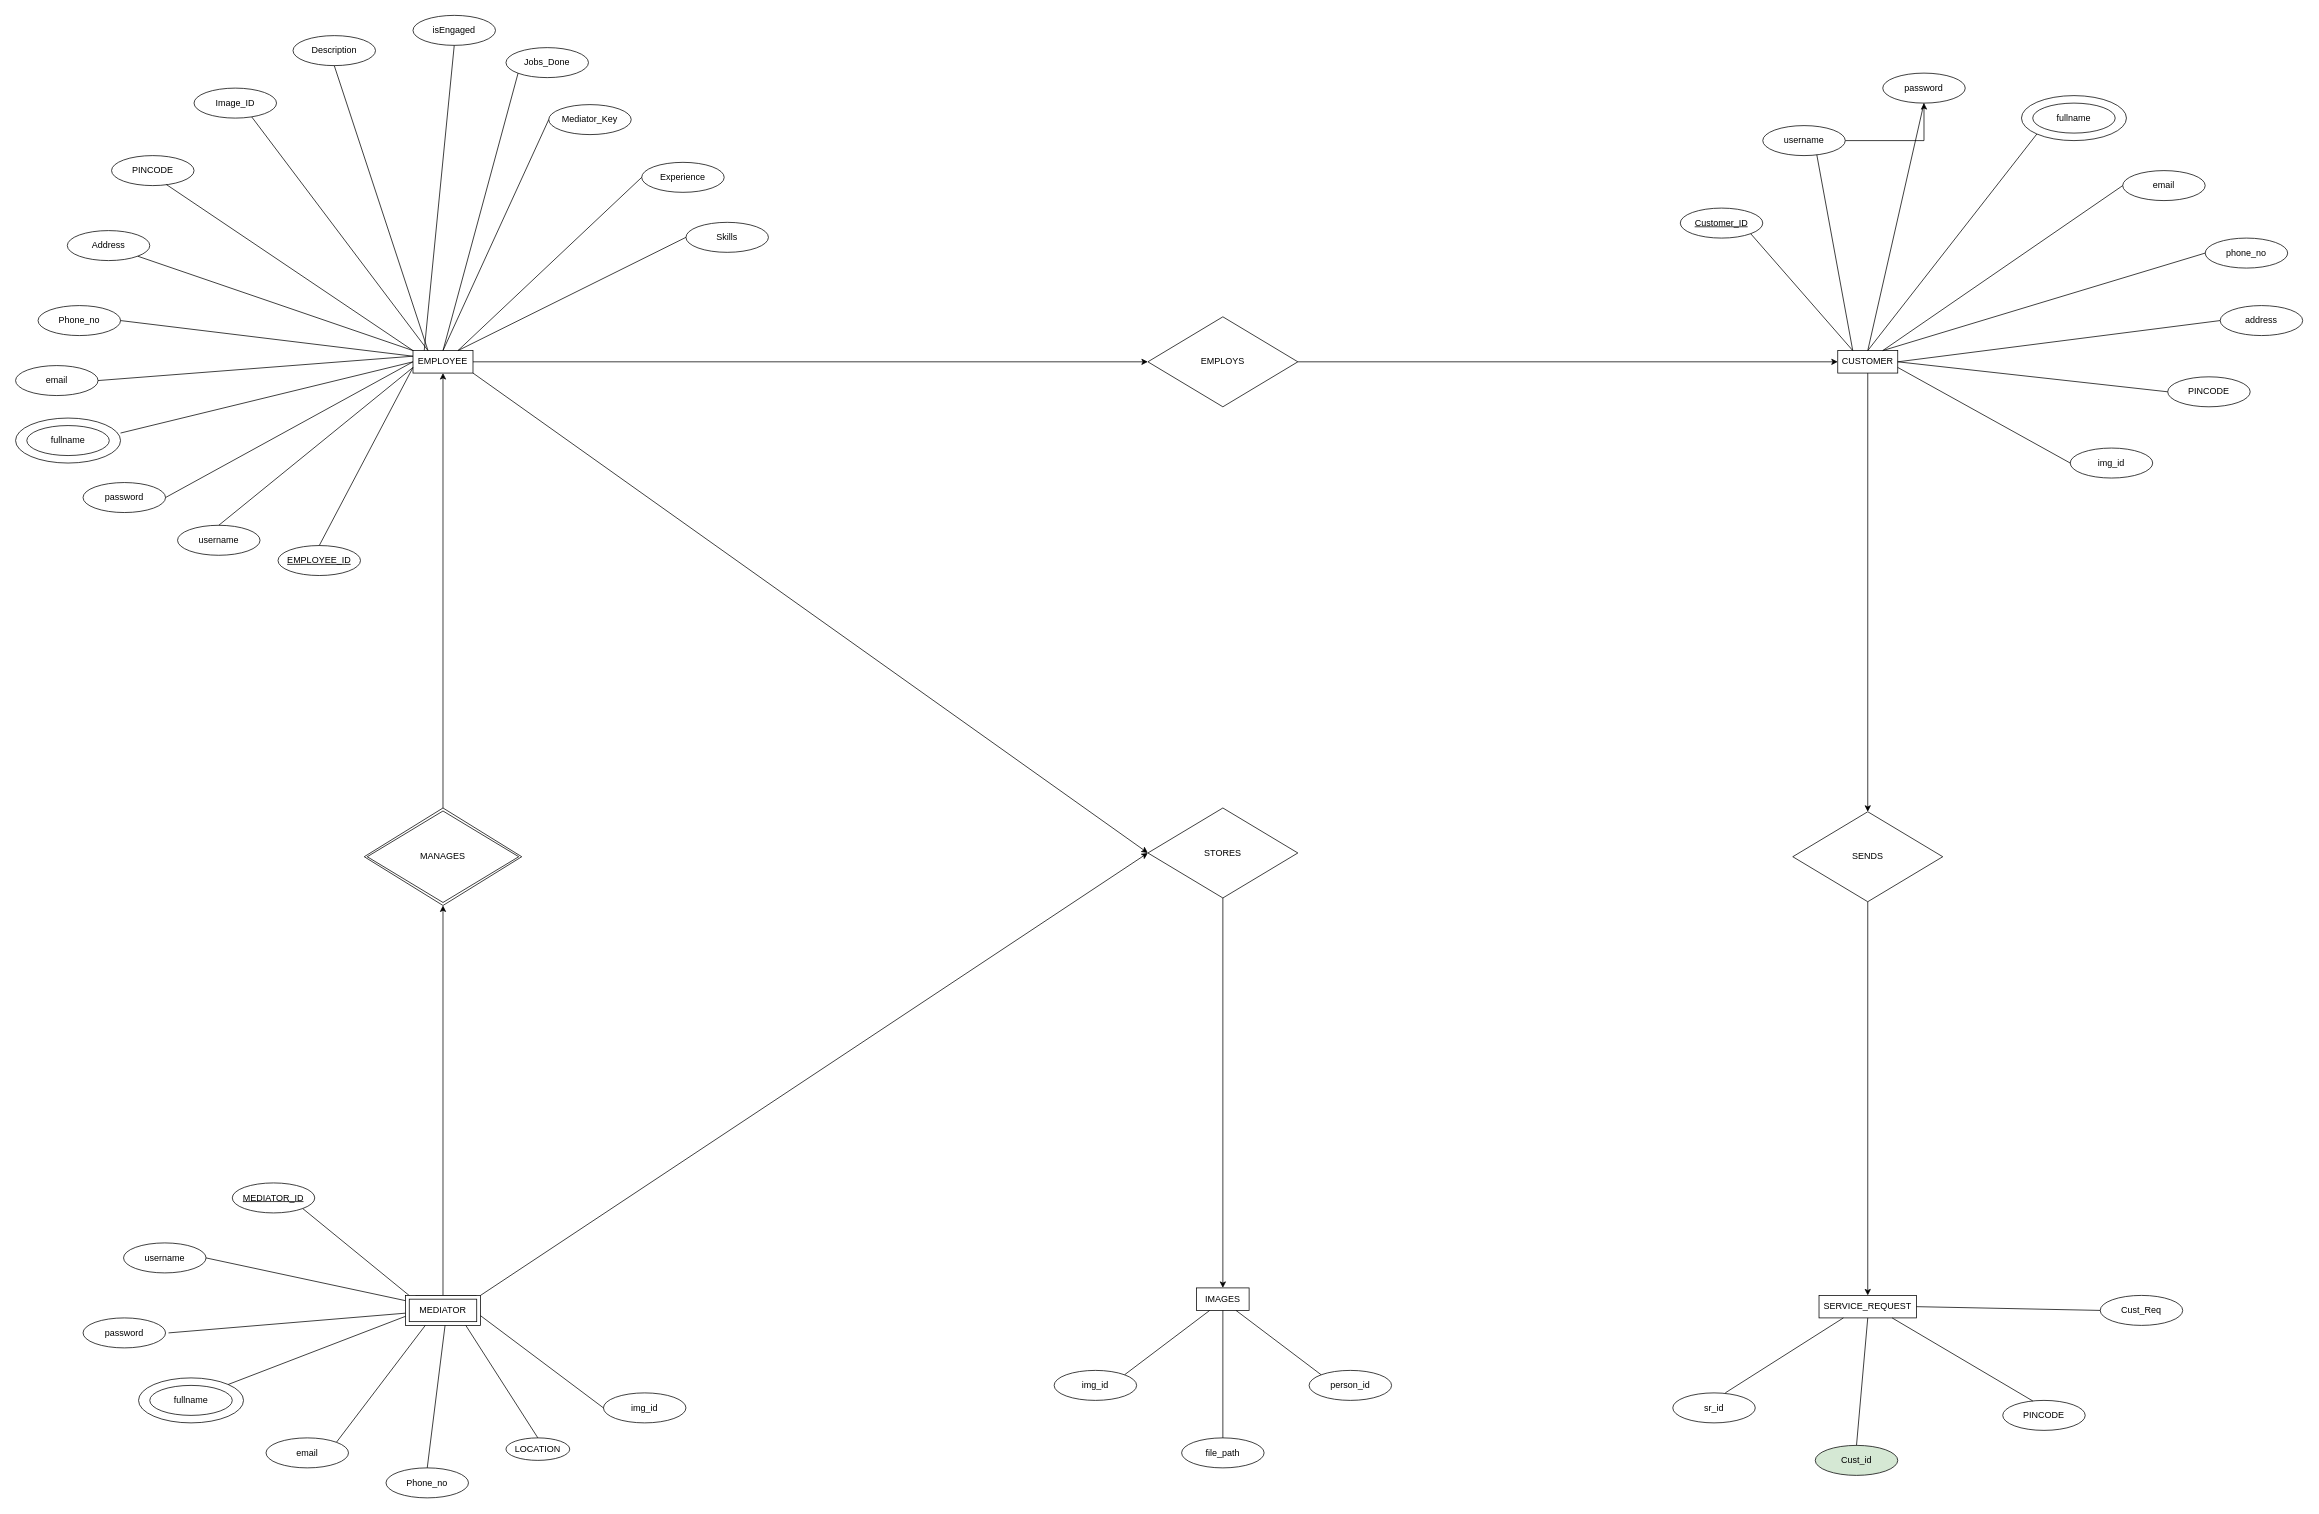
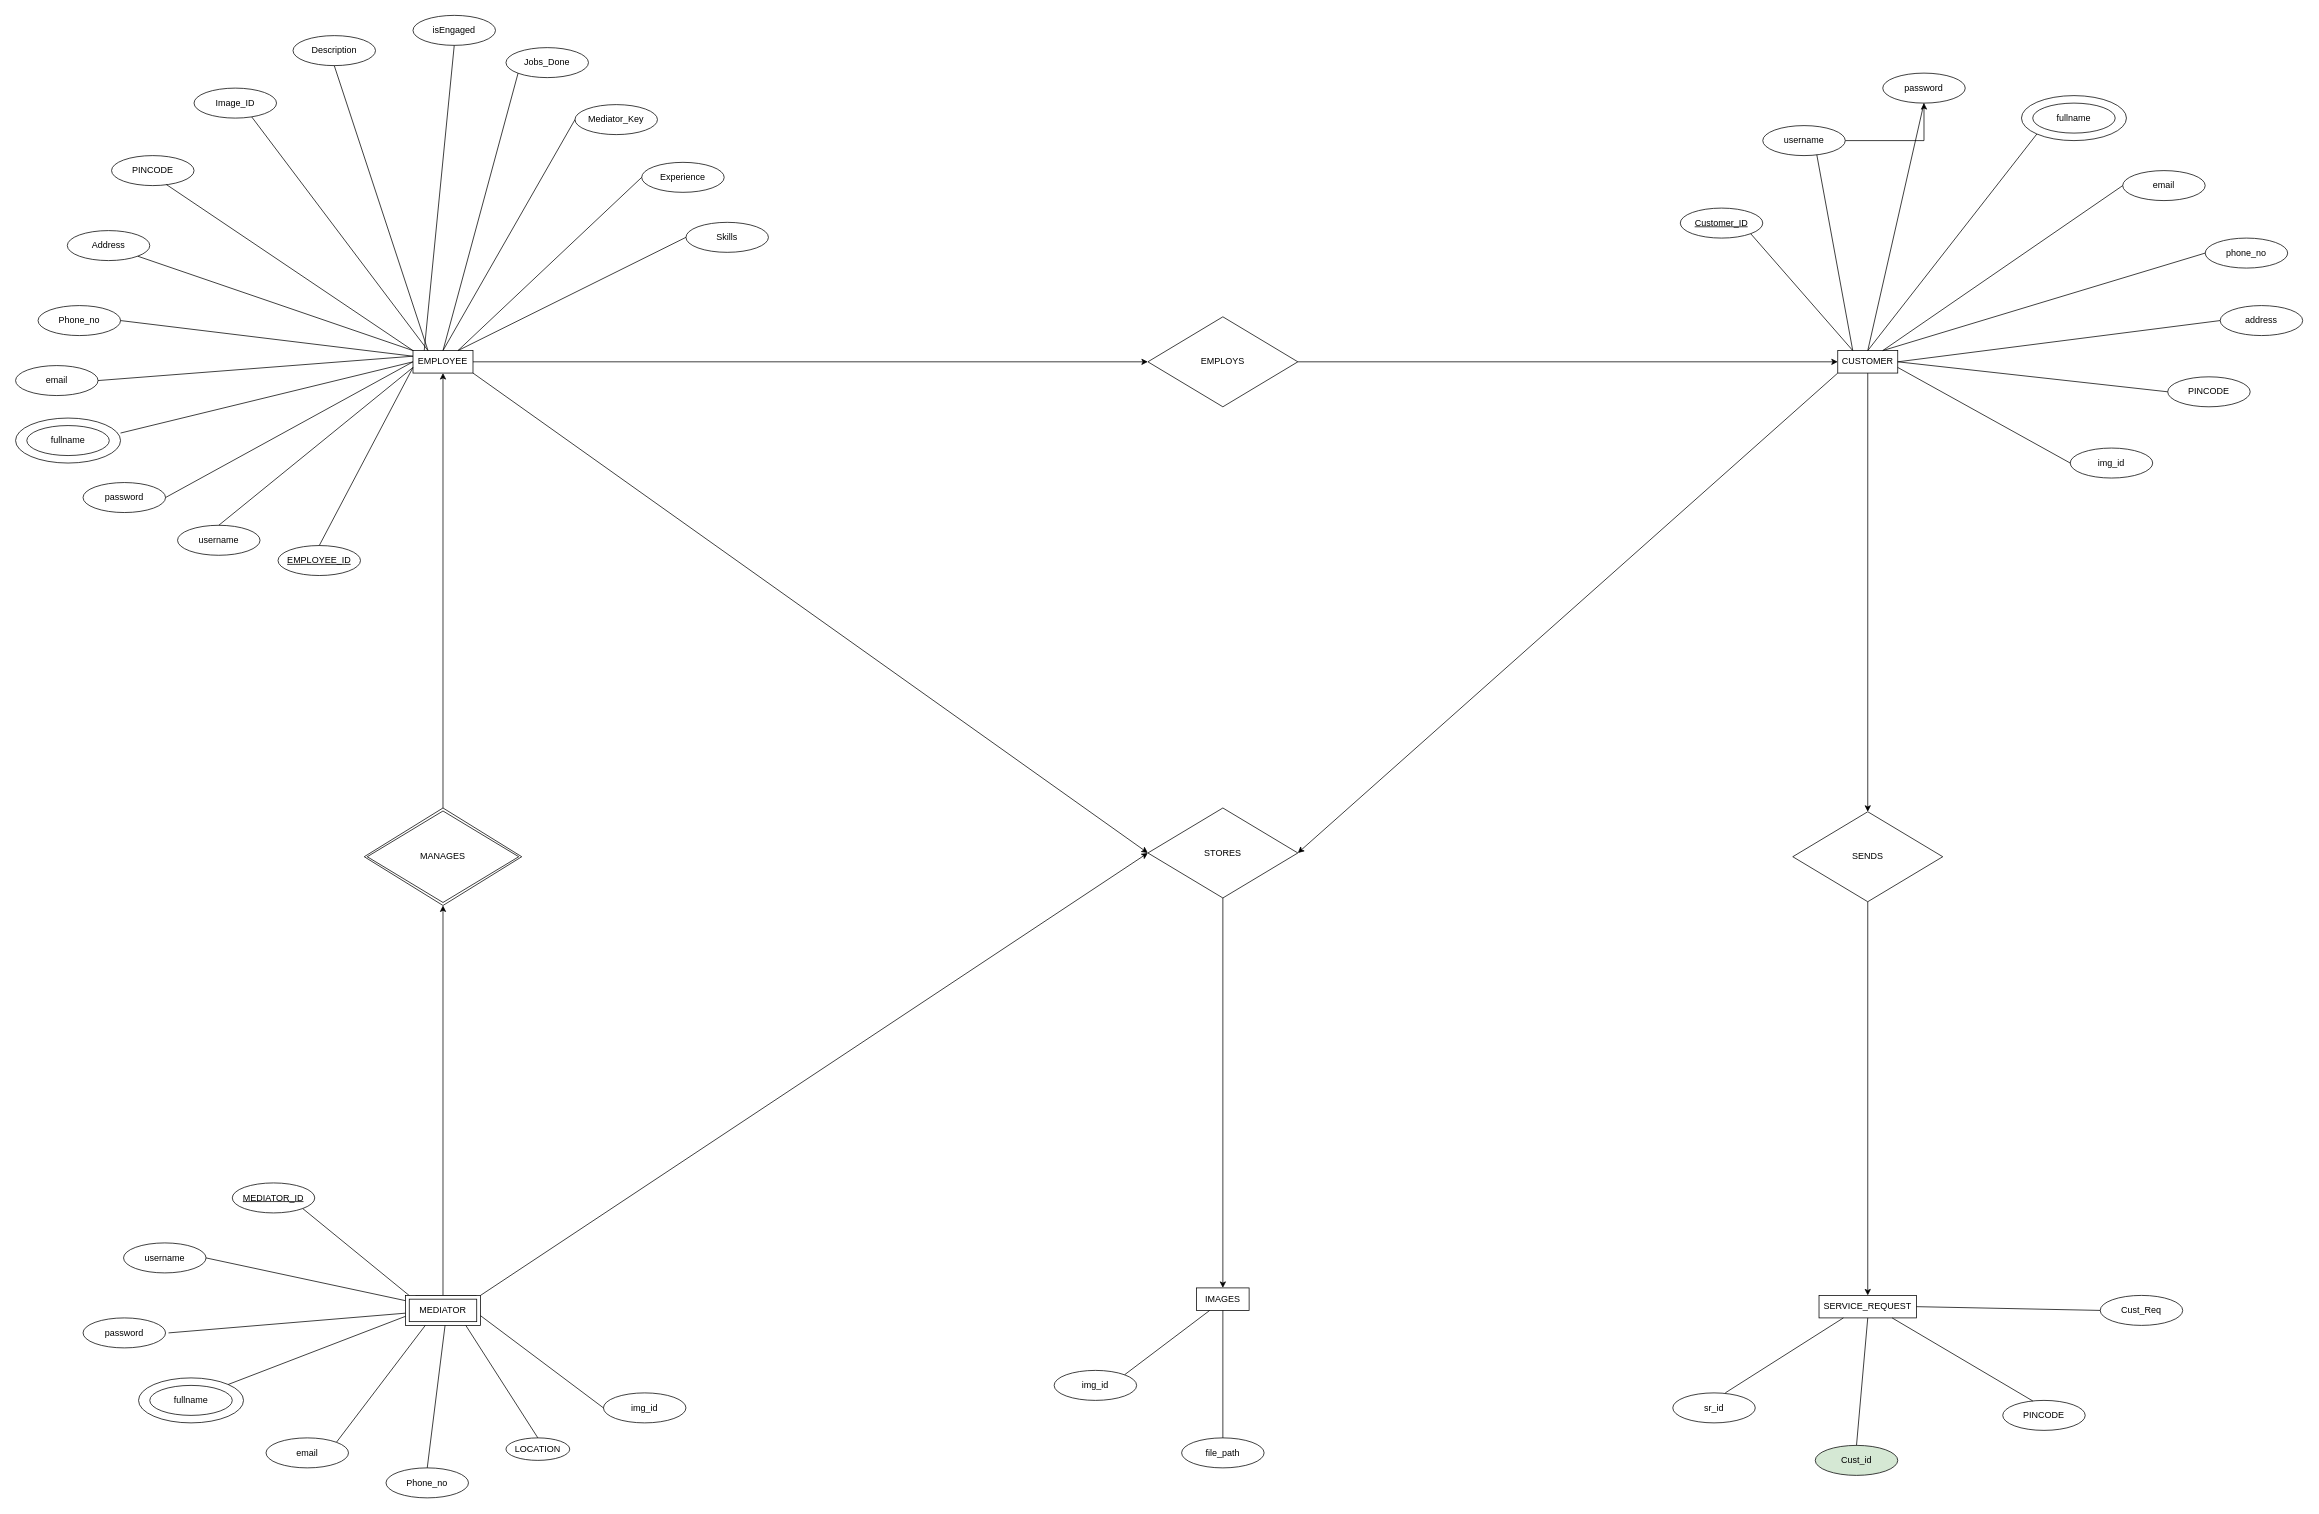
node "Mediator_Key": moved (590, 120) -> (616, 120)
edge "CUSTOMER" -> "STORES": added
edge "IMAGES" -- "person_id": removed
node "person_id": removed
